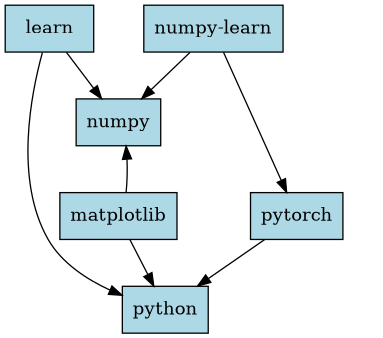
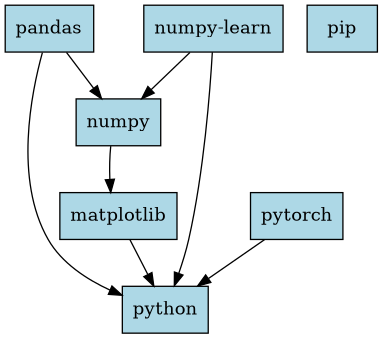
node "learn": label "learn" -> "pandas"
node "pip": added
edge "numpy-learn" -> "pytorch": now "numpy-learn" -> "python"
edge "matplotlib" -> "numpy": reversed
